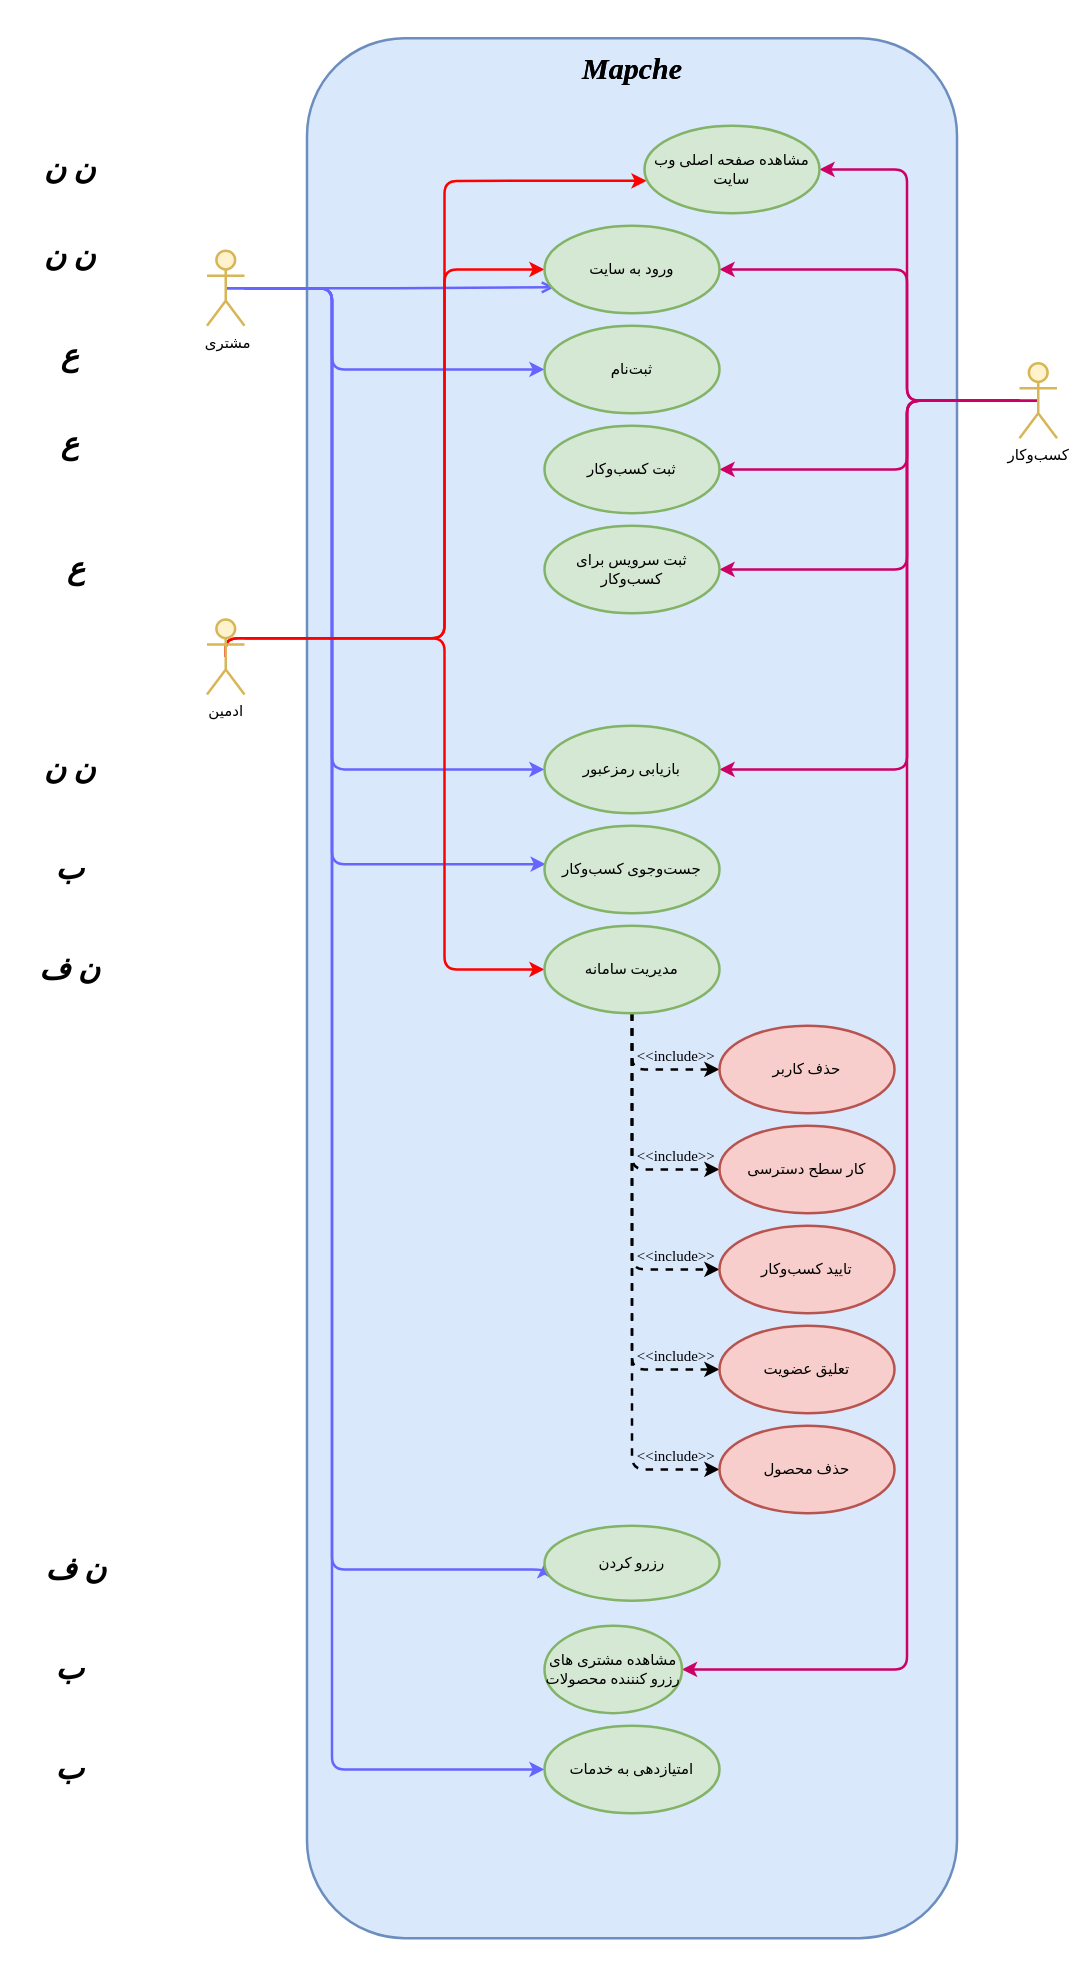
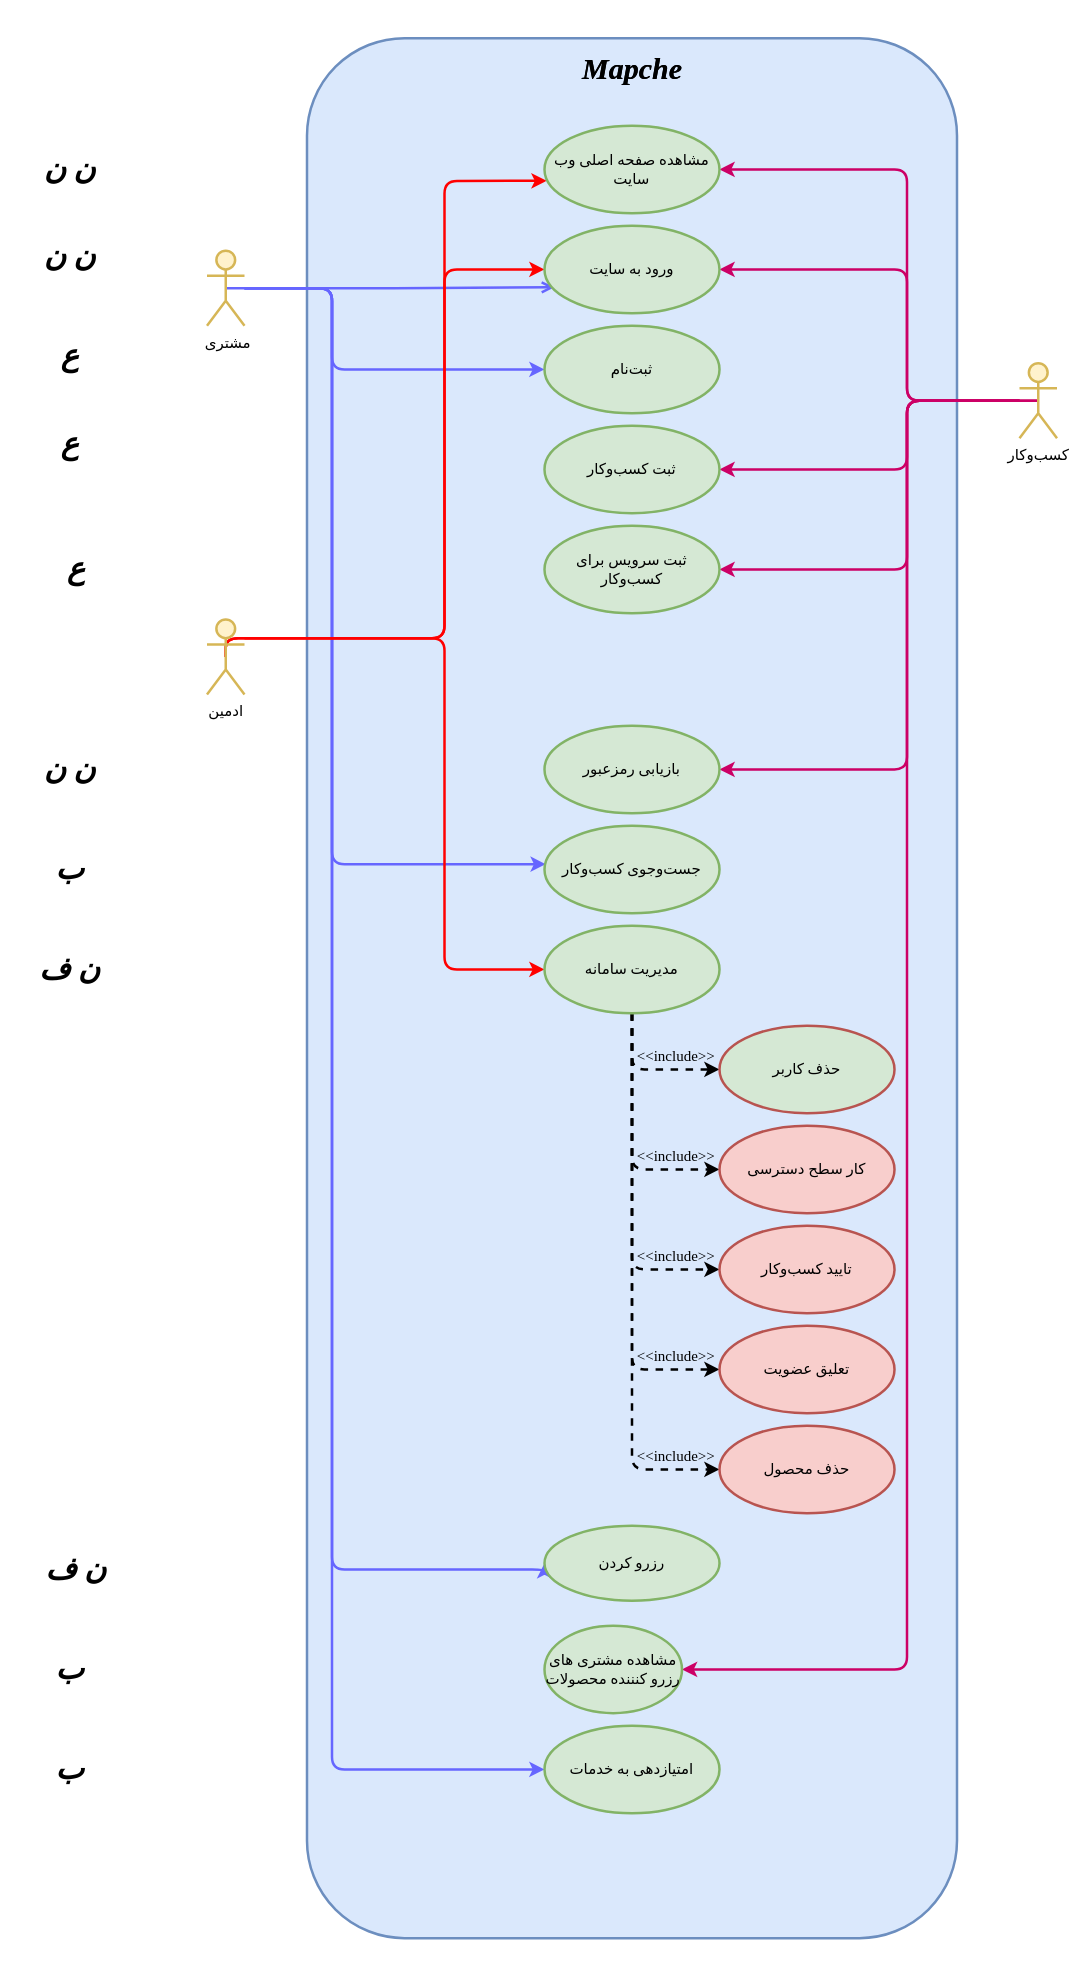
node "مشاهده صفحه اصلی وب سایت": moved (732, 169) -> (632, 169)
edge "مشتری" -> "بازیابی رمزعبور": removed
node "حذف کاربر": fillcolor #f8cecc -> #d5e8d4
